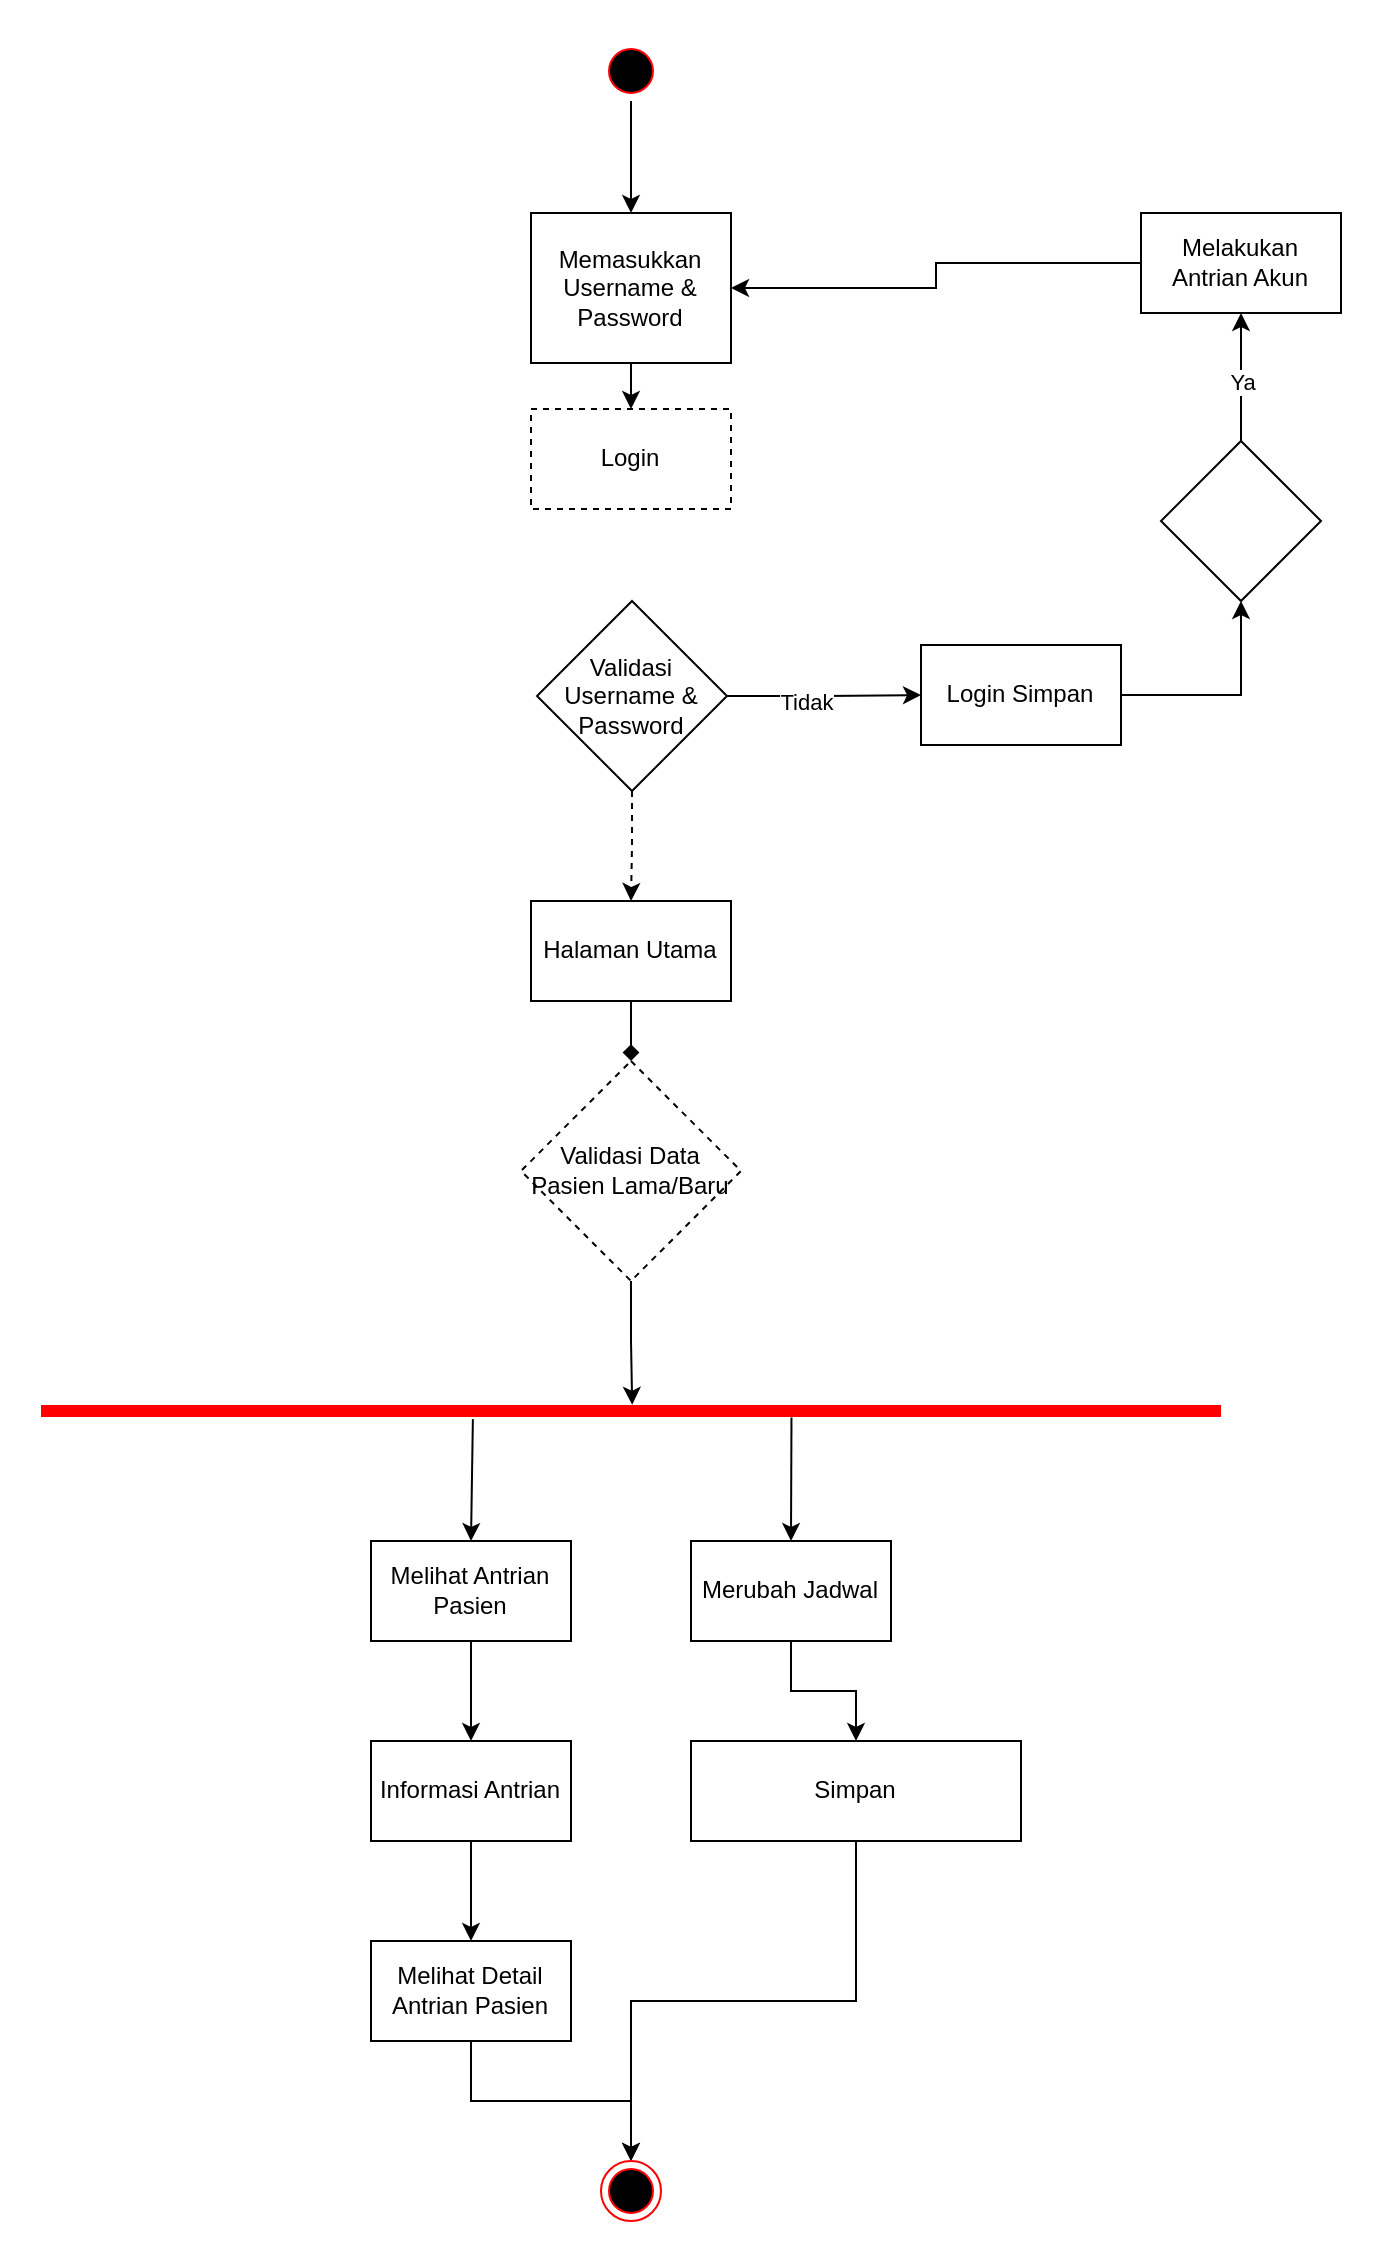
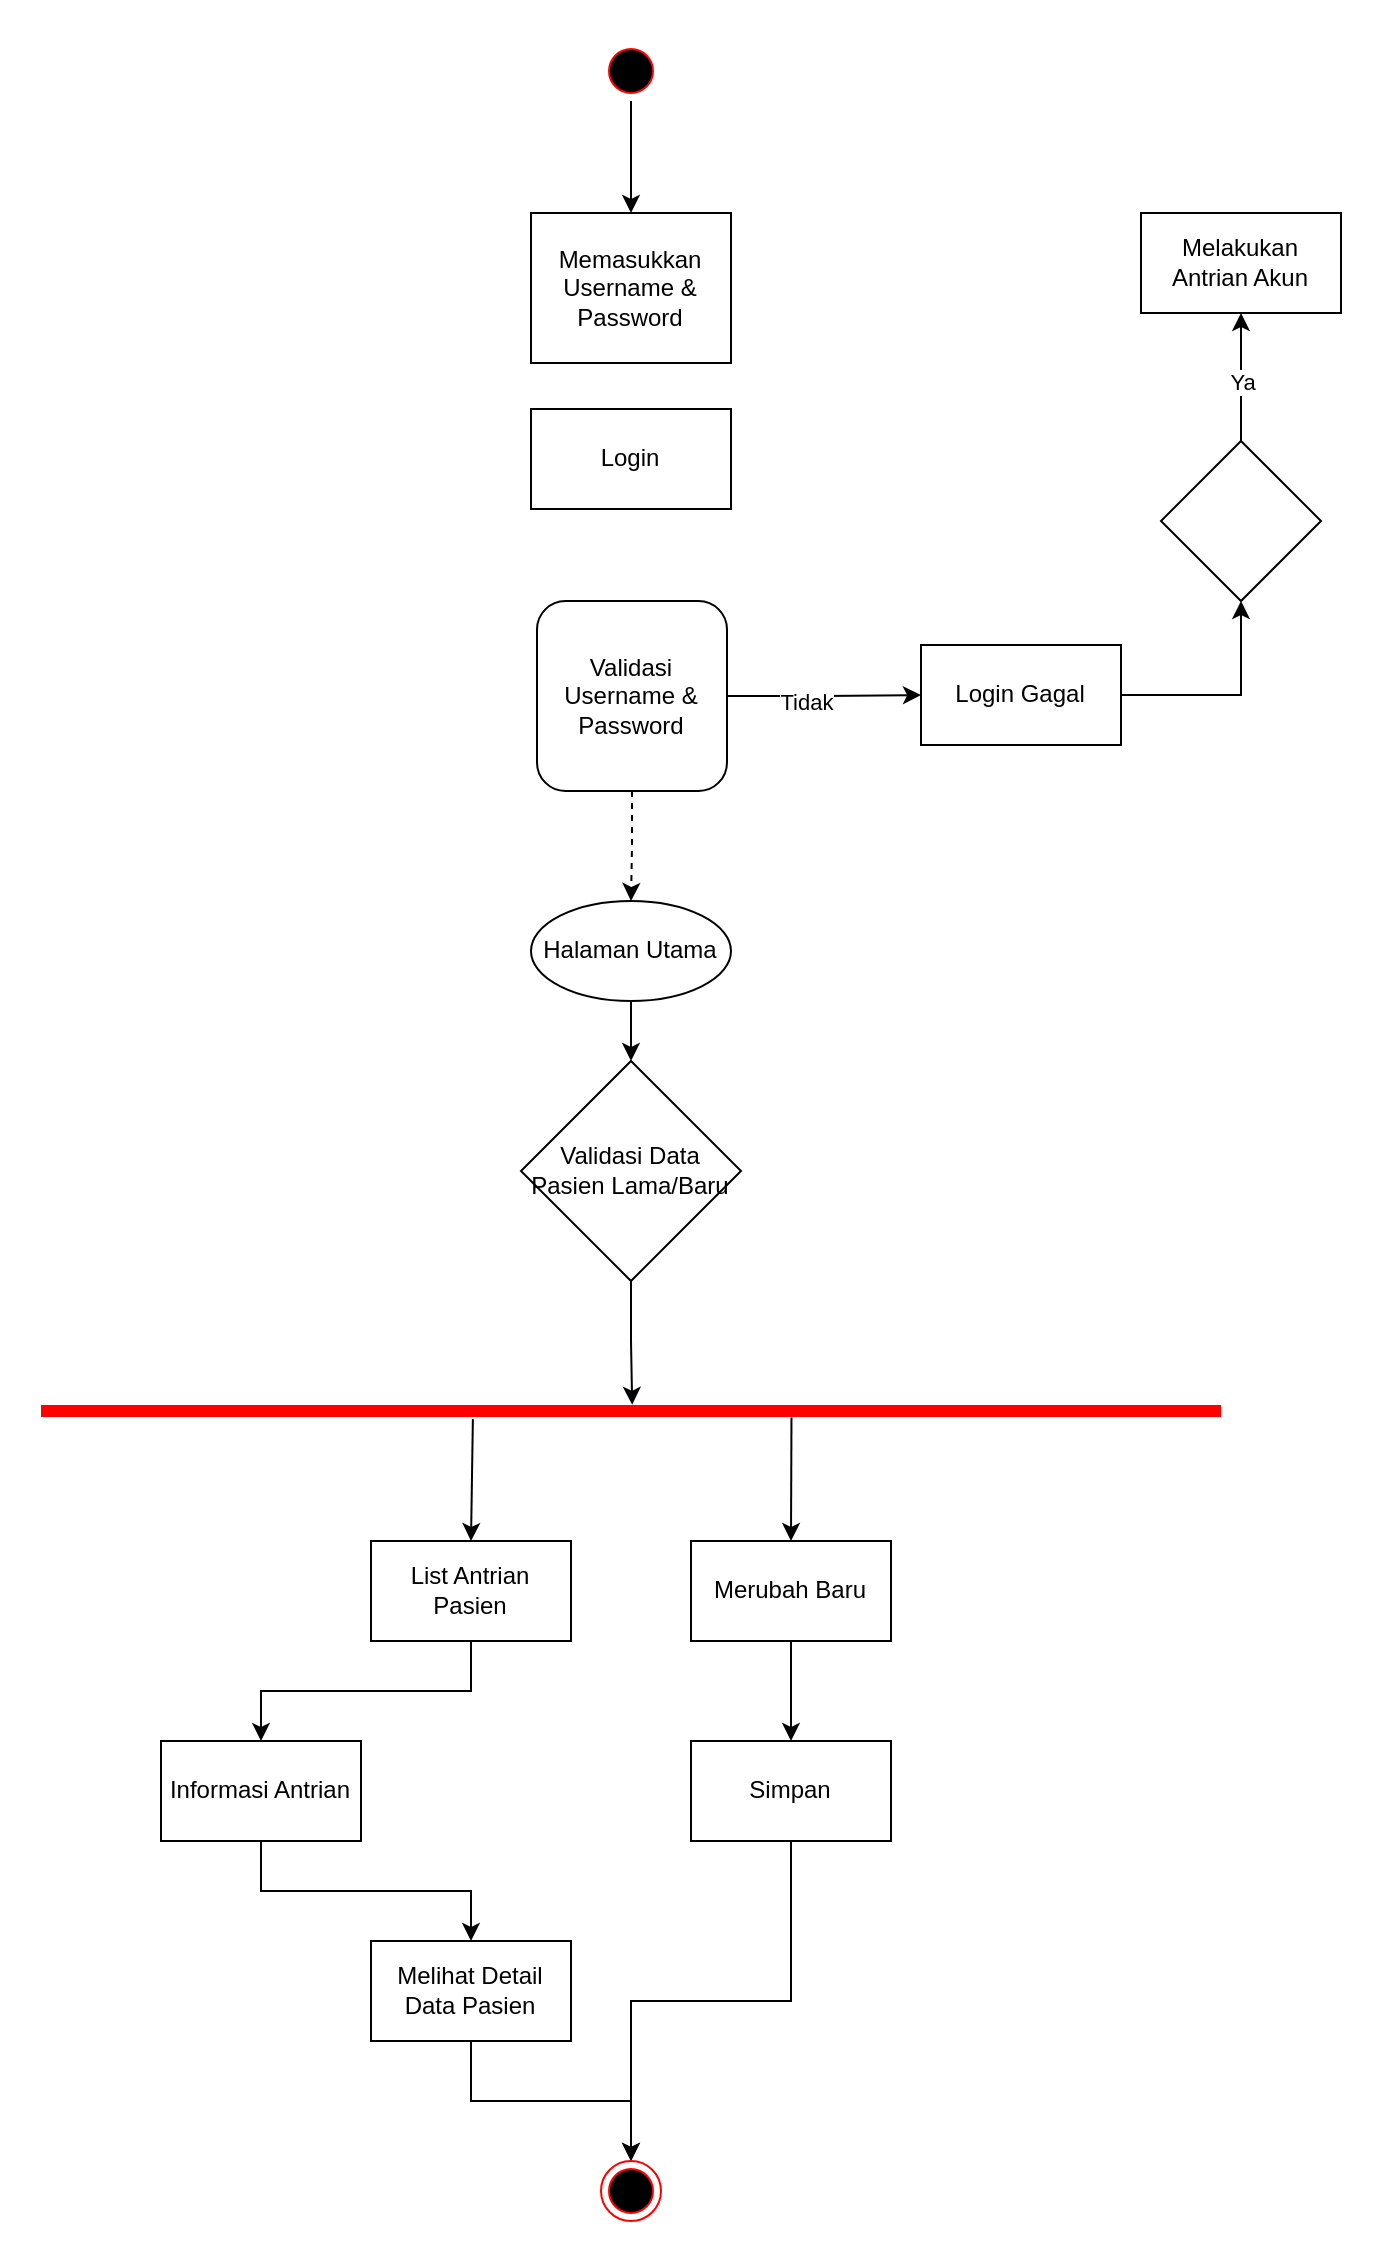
edge "Melakukan Antrian Akun" -> "Memasukkan Username & Password": removed
edge "Memasukkan Username & Password" -> "Login": removed
node "Login": style dashed -> solid
node "Login Simpan": label "Login Simpan" -> "Login Gagal"
node "Validasi Username & Password": shape diamond -> rounded rectangle
node "Halaman Utama": shape rectangle -> ellipse
edge "Halaman Utama" -> "Validasi Data Pasien Lama/Baru": arrowhead diamond -> classic
node "Validasi Data Pasien Lama/Baru": style dashed -> solid
node "Melihat Antrian Pasien": label "Melihat Antrian Pasien" -> "List Antrian Pasien"
node "Merubah Jadwal": label "Merubah Jadwal" -> "Merubah Baru"
node "Informasi Antrian": moved (471, 1791) -> (261, 1791)
node "Simpan": size 330x100 -> 200x100
node "Melihat Detail Antrian Pasien": label "Melihat Detail Antrian Pasien" -> "Melihat Detail Data Pasien"
